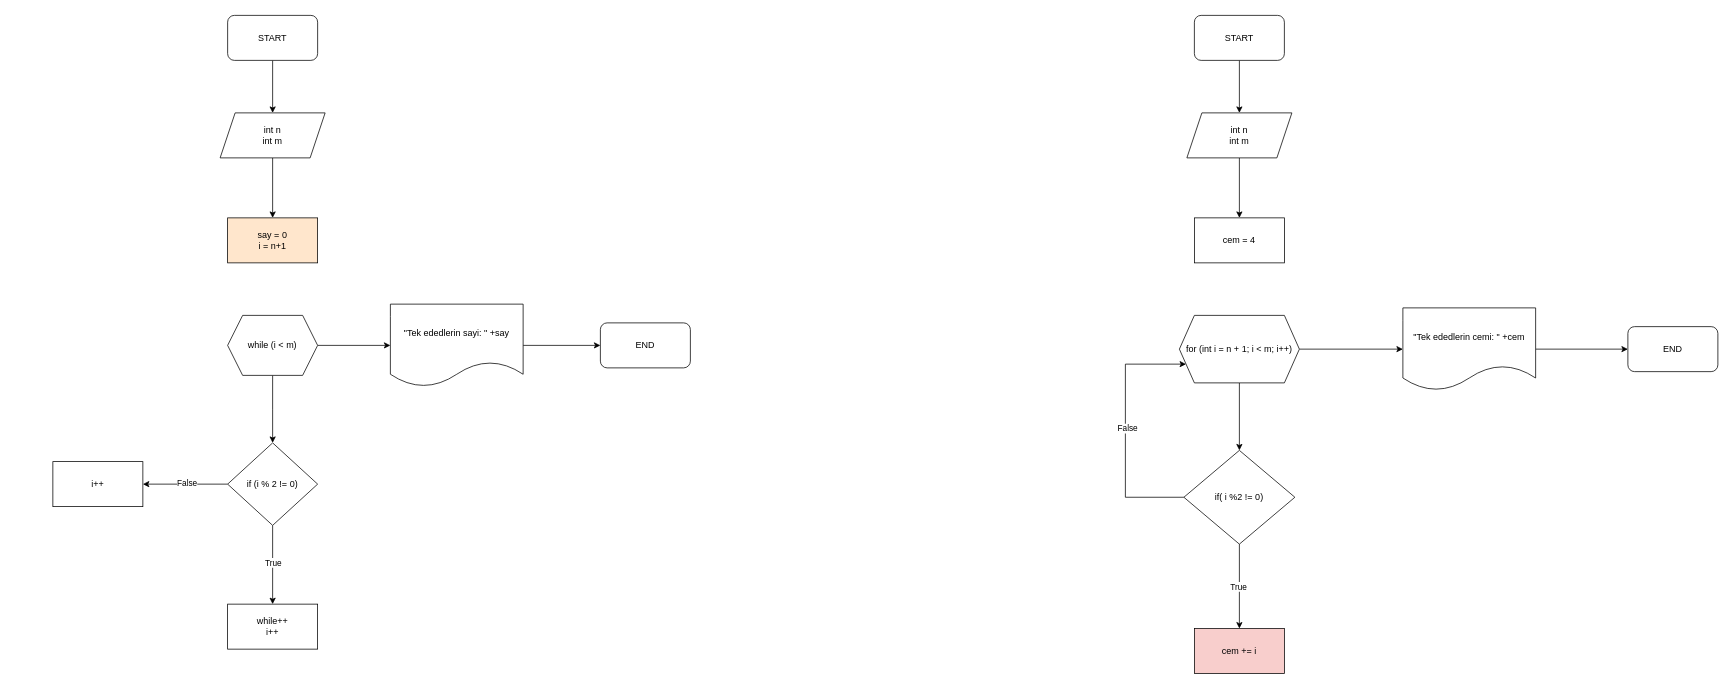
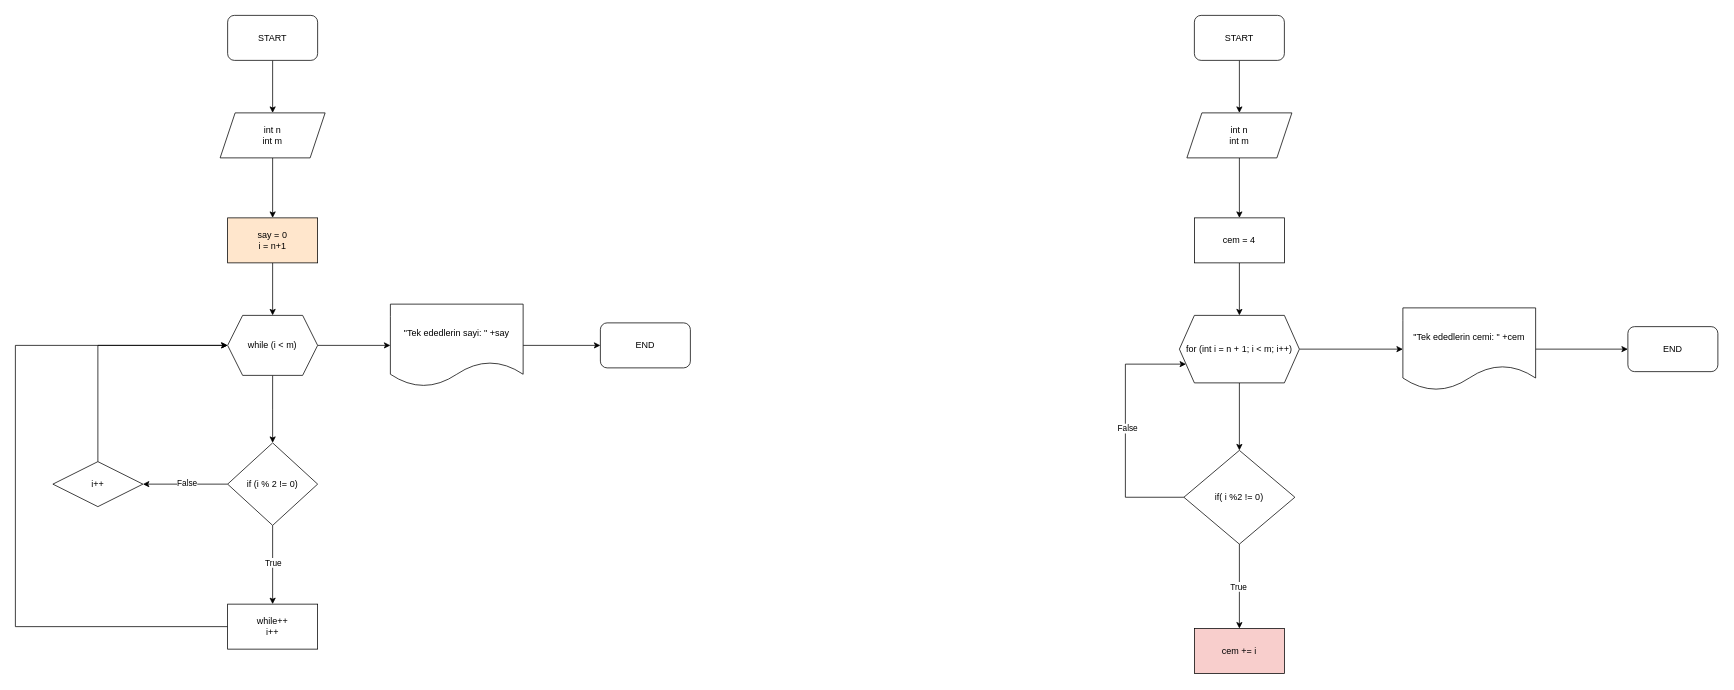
edge "say = 0 i = n+1" -> "while (i < m)": added
edge "cem = 4" -> "for (int i = n + 1; i < m; i++)": added
edge "i++" -> "while (i < m)": added
node "i++": shape rectangle -> diamond
edge "while++ i++" -> "while (i < m)": added
